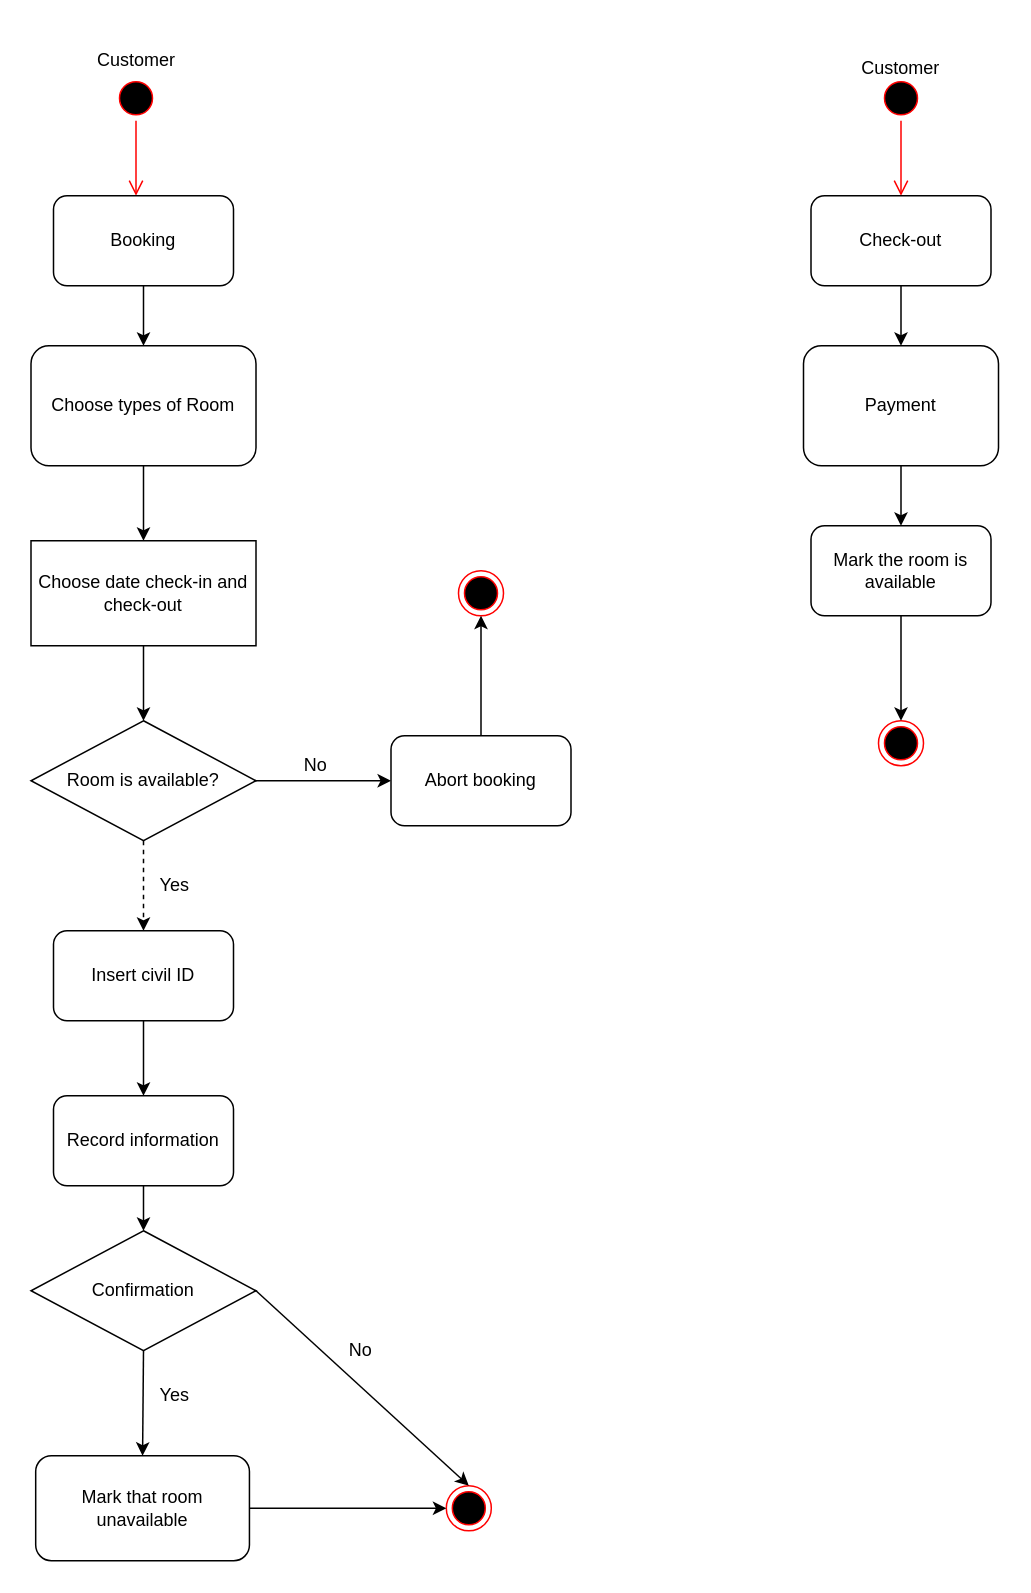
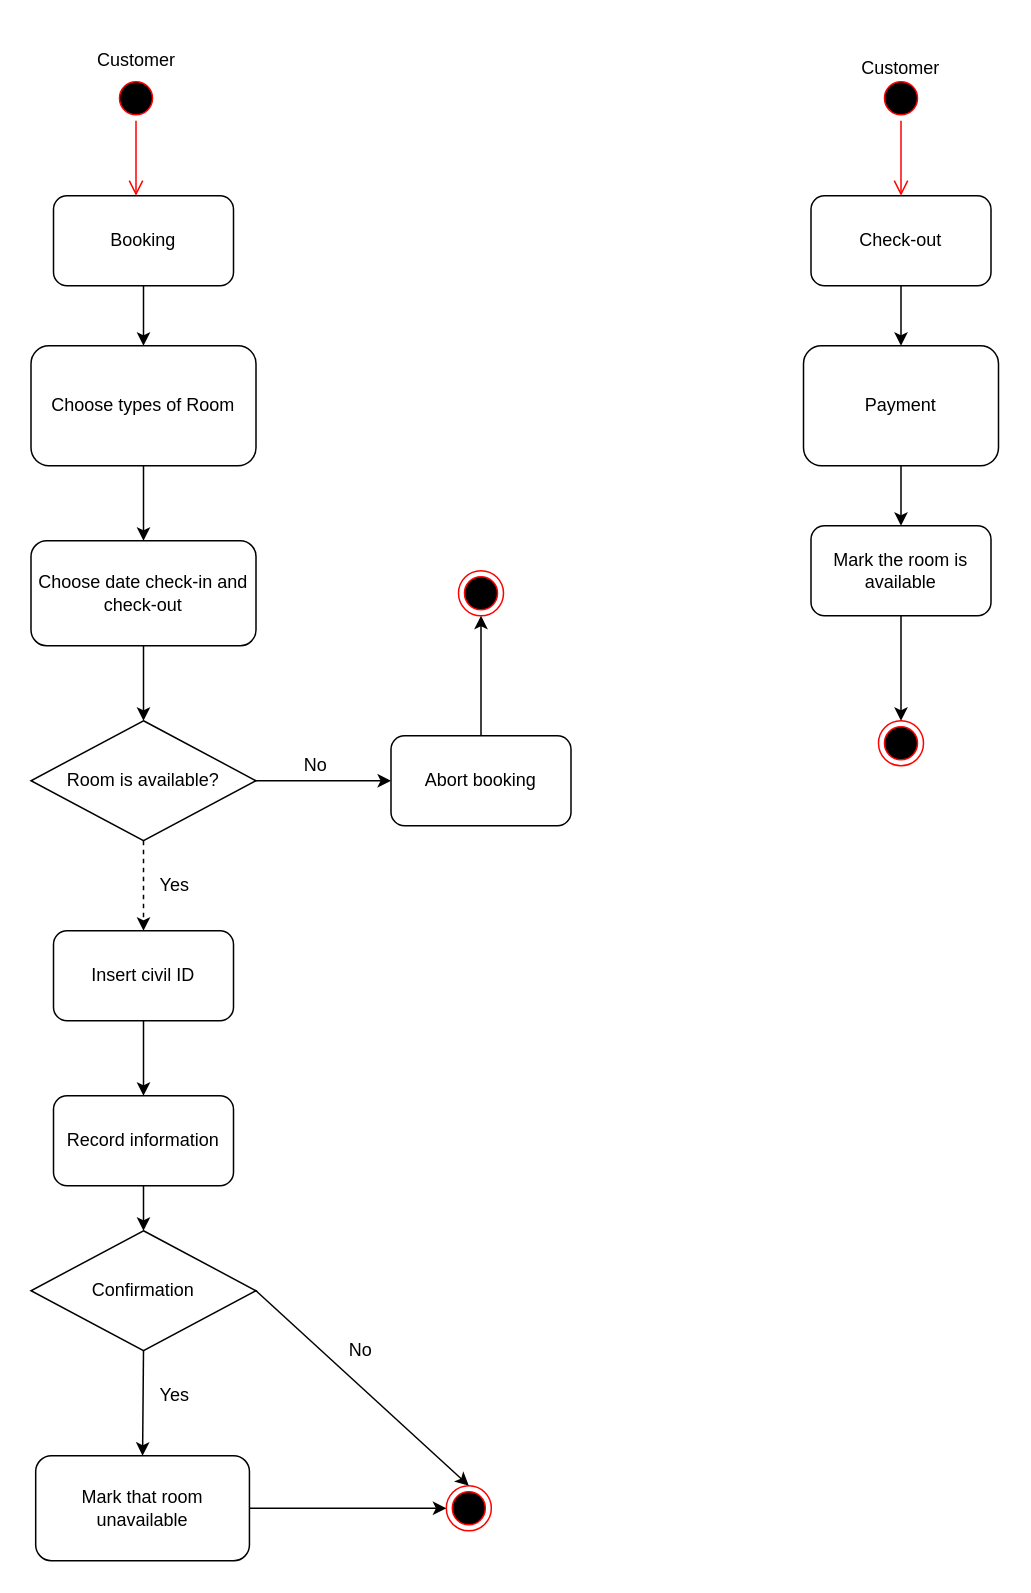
node "Choose date check-in and check-out": shape rectangle -> rounded rectangle
